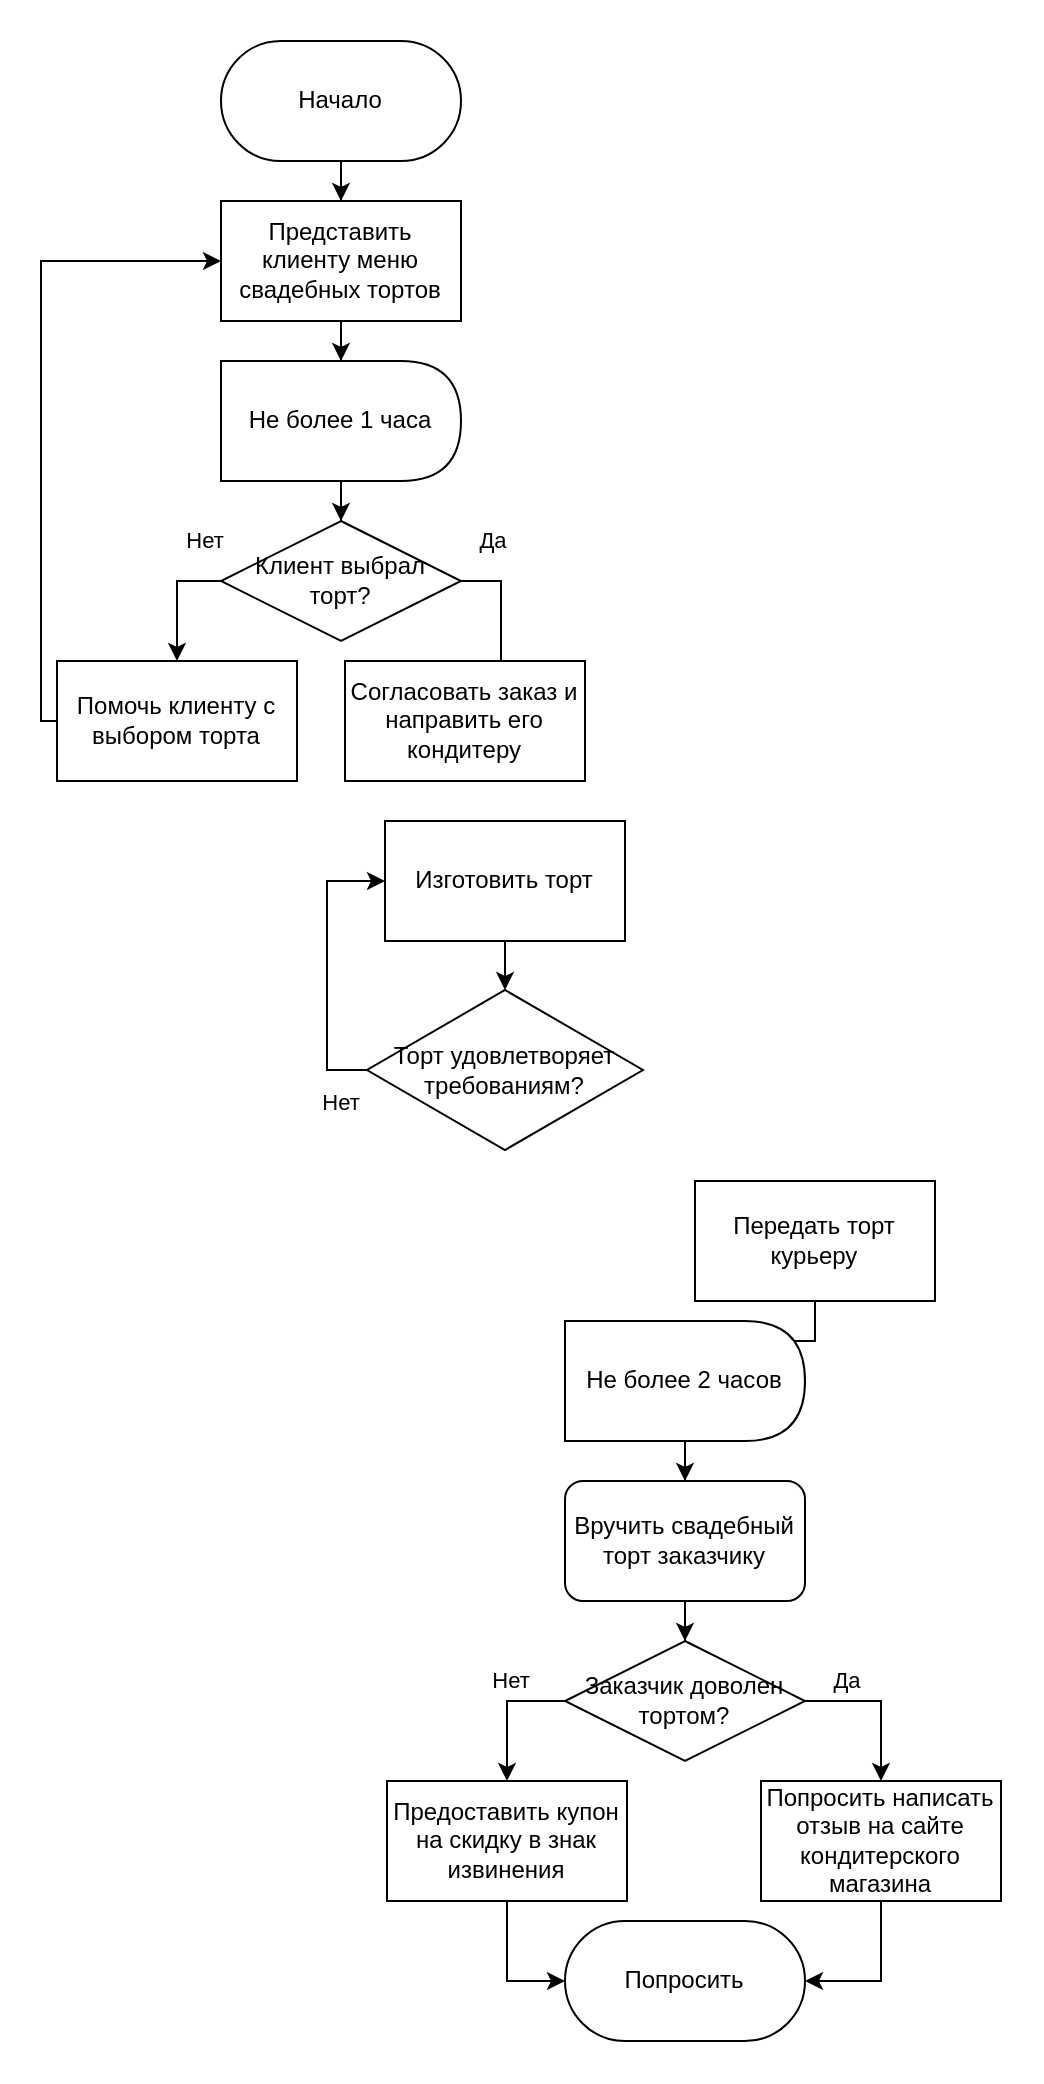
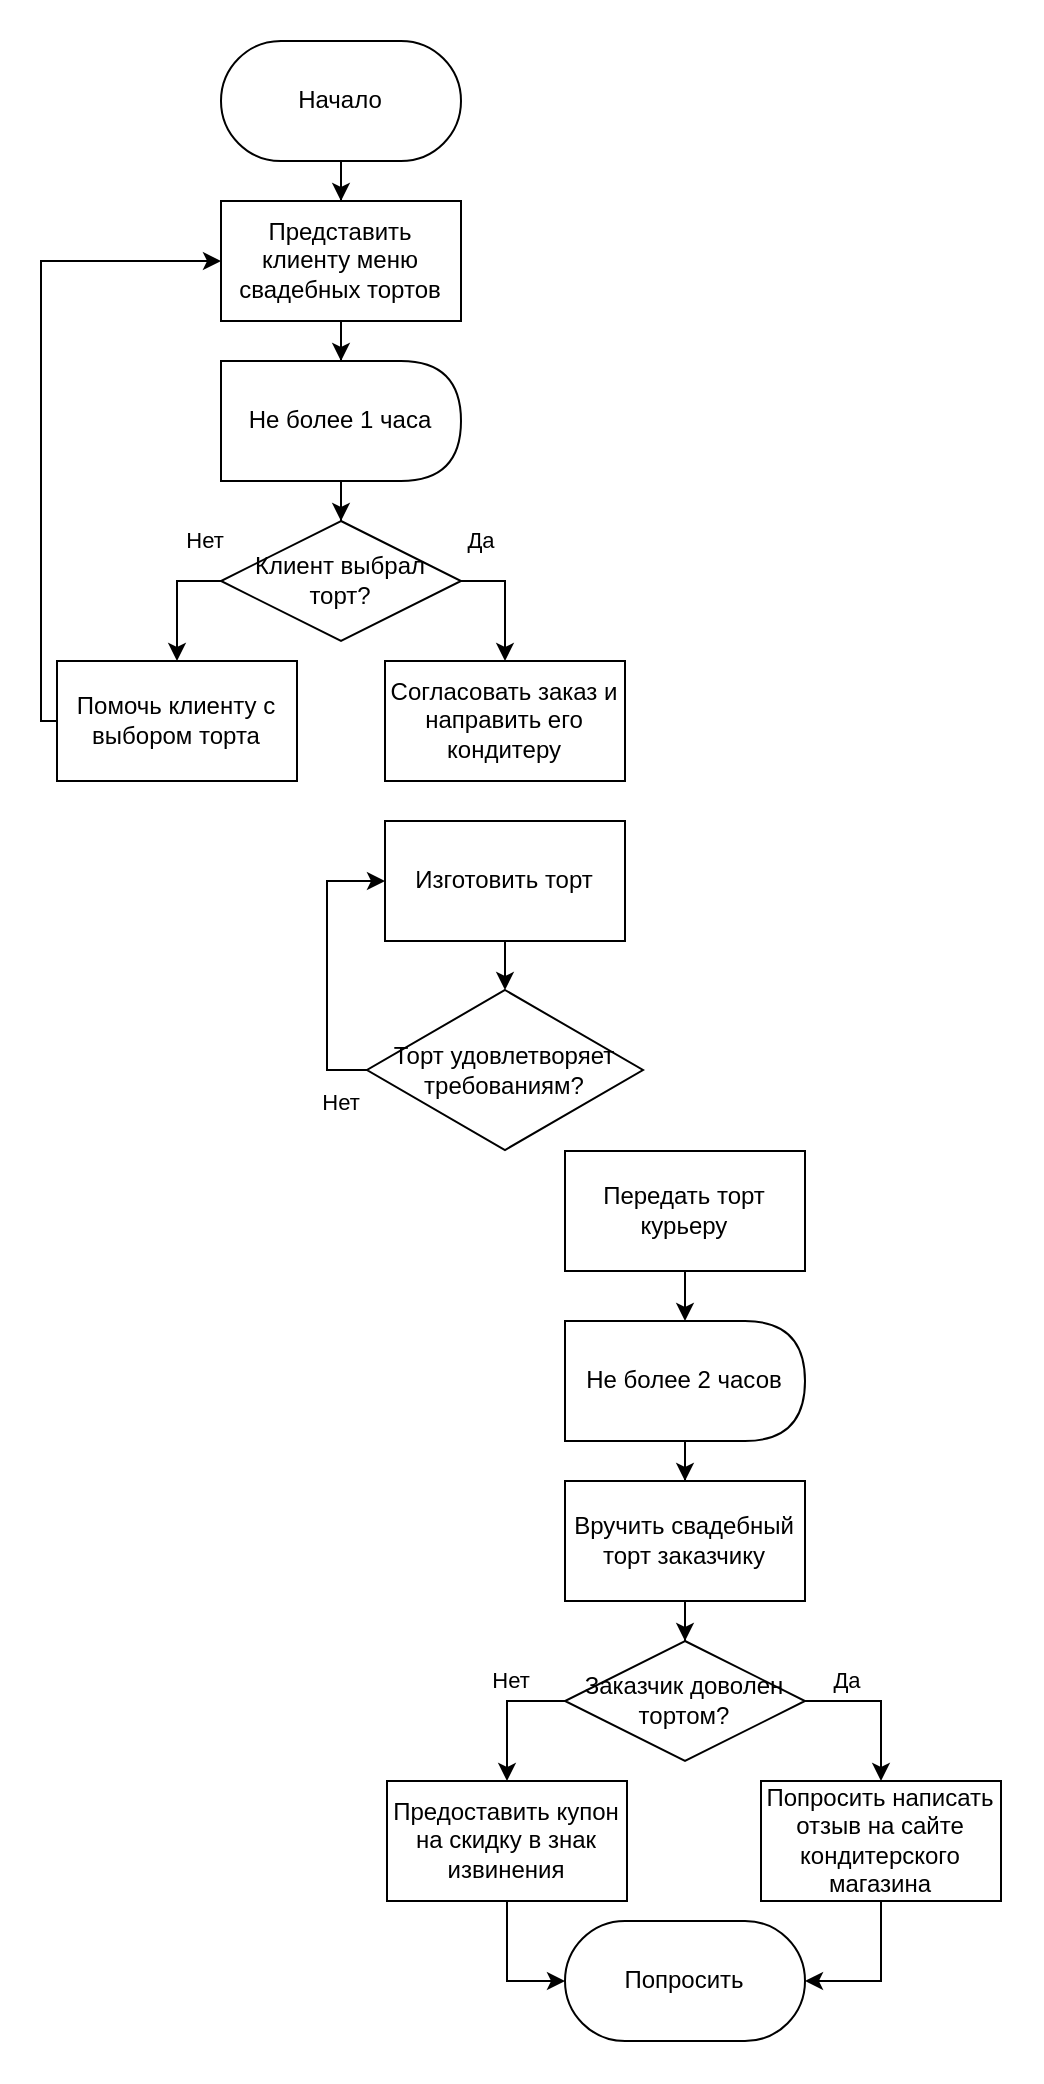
node "Согласовать заказ и направить его кондитеру": moved (465, 721) -> (505, 721)
node "Передать торт курьеру": moved (815, 1241) -> (685, 1211)
node "Вручить свадебный торт заказчику": shape rounded rectangle -> rectangle
